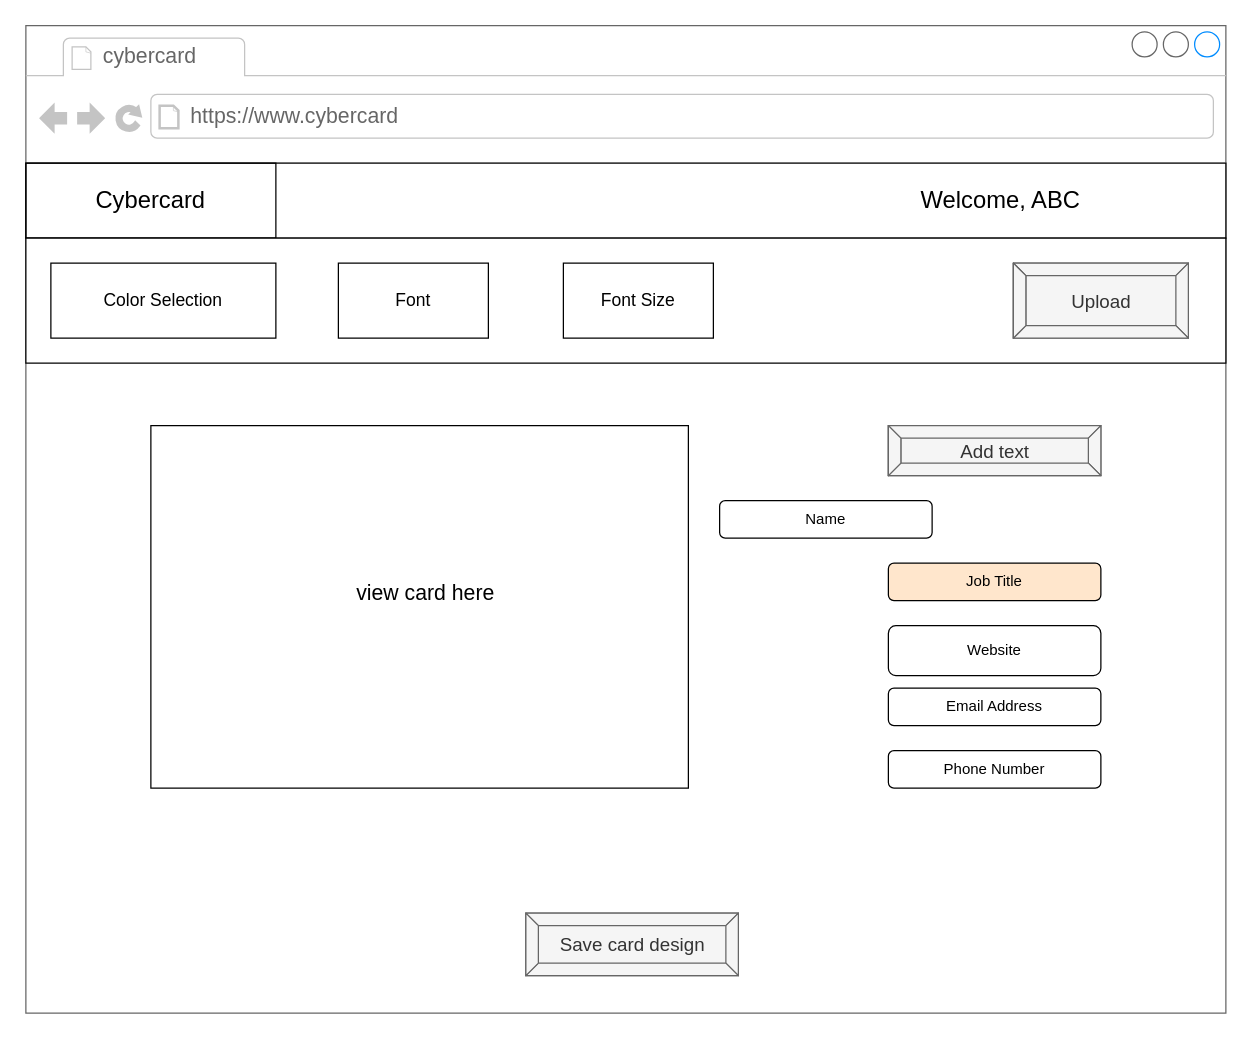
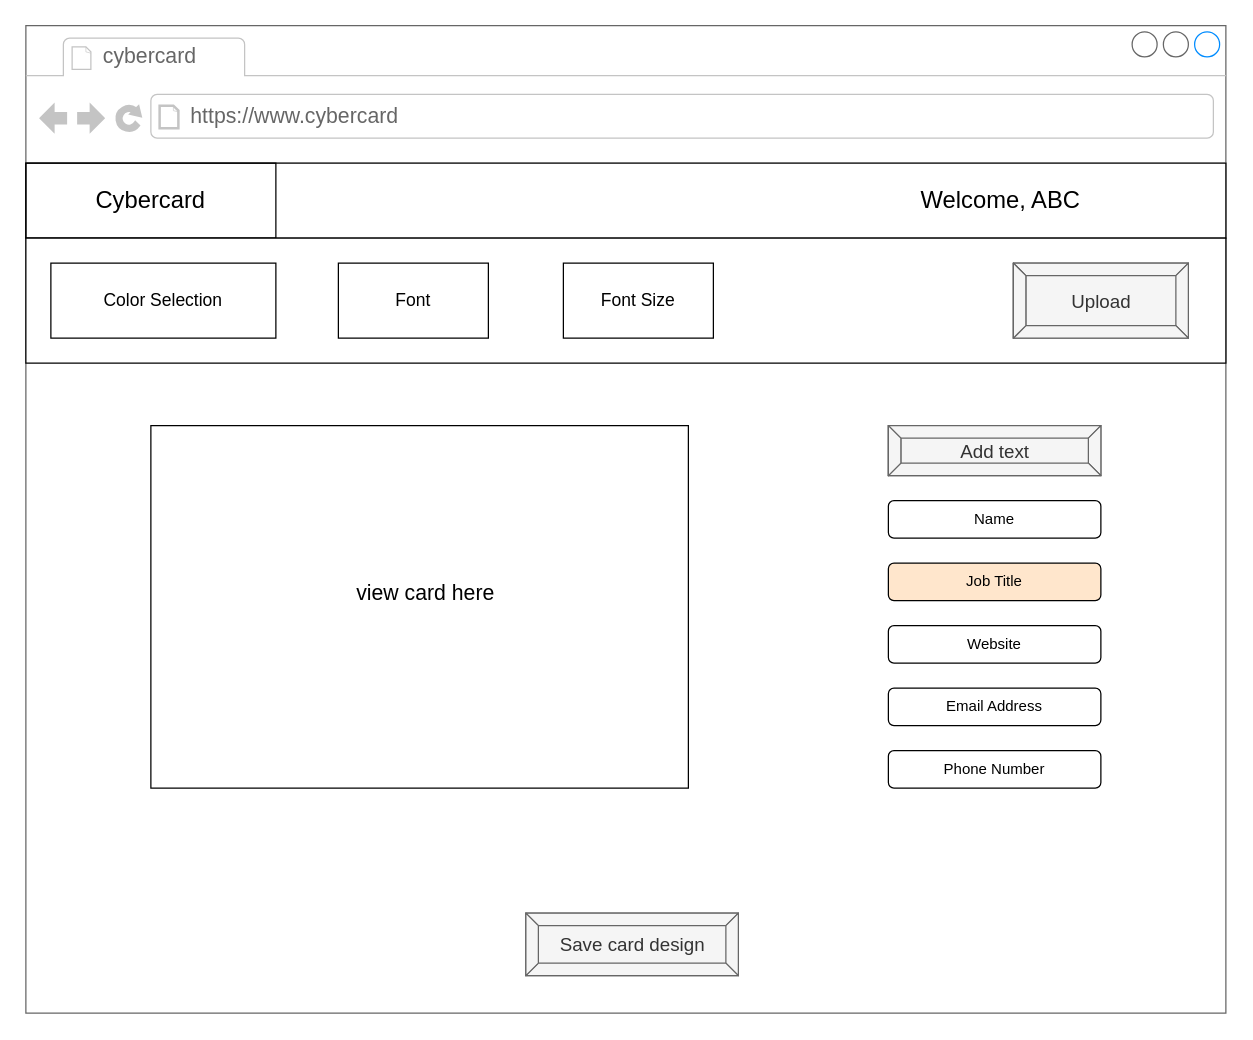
node "Name": moved (826, 519) -> (994, 519)
node "Website": size 213x50 -> 213x38
